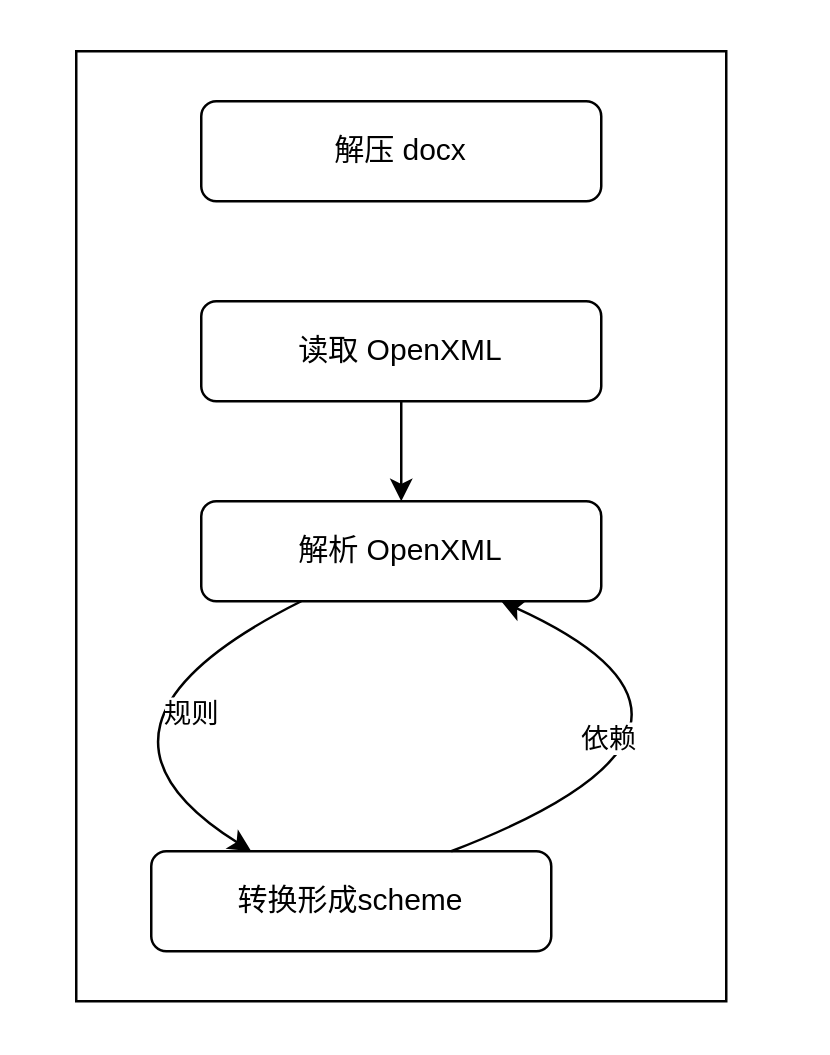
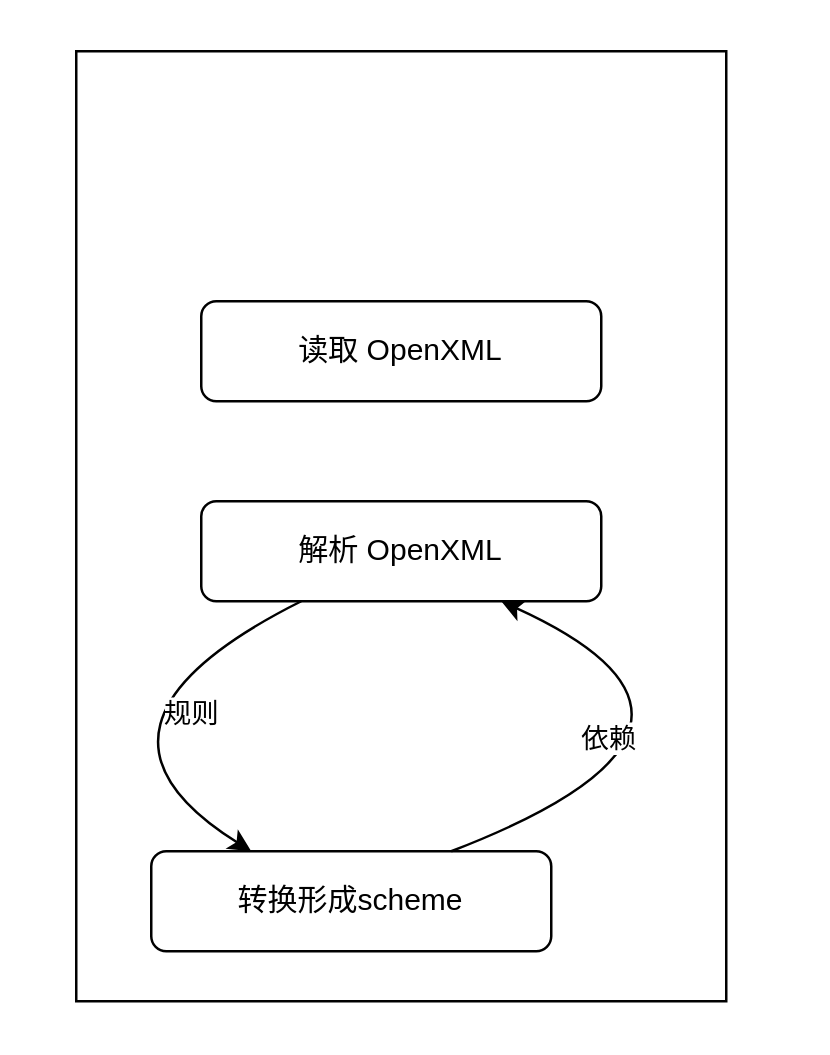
node "解压 docx": removed
edge "读取 OpenXML" -> "解析 OpenXML": removed
